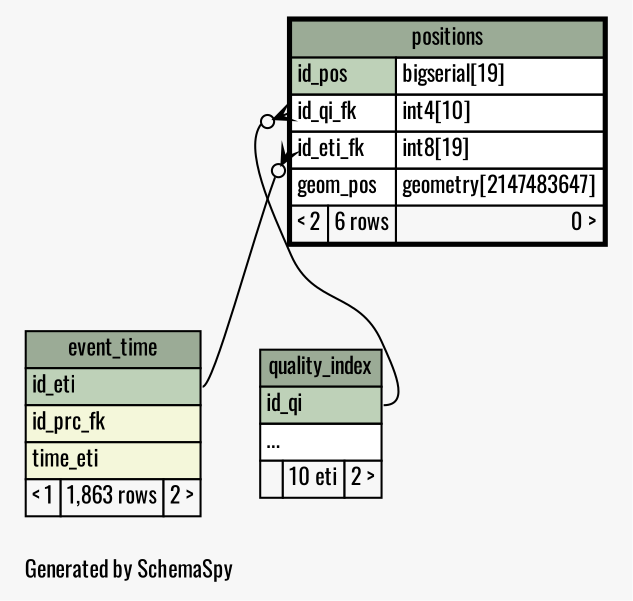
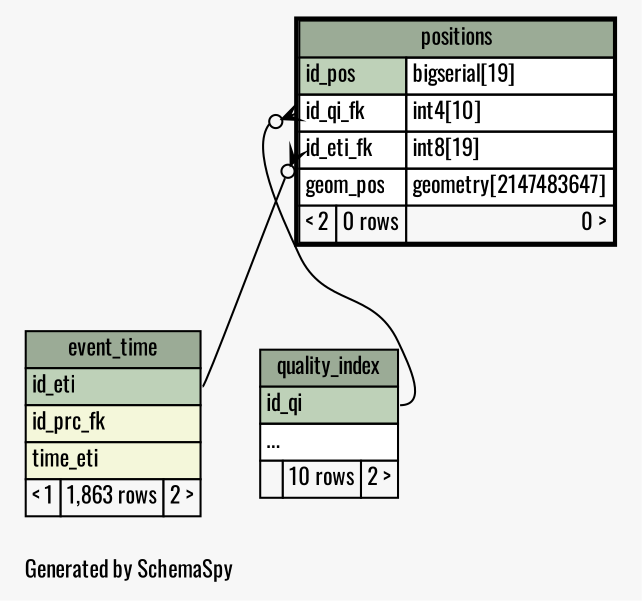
node "positions": text "6 rows" -> "0 rows"
node "quality_index": text "10 eti" -> "10 rows"
